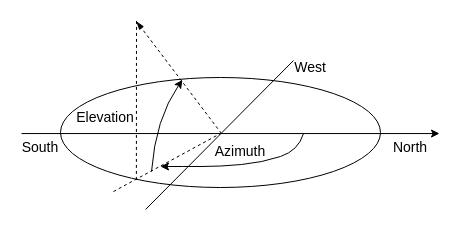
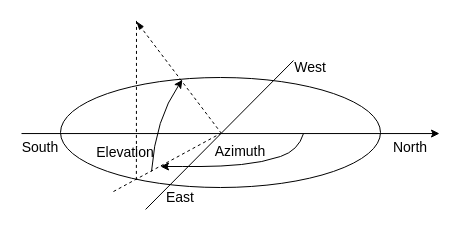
node "Elevation": moved (106, 118) -> (126, 153)
node "East": added
